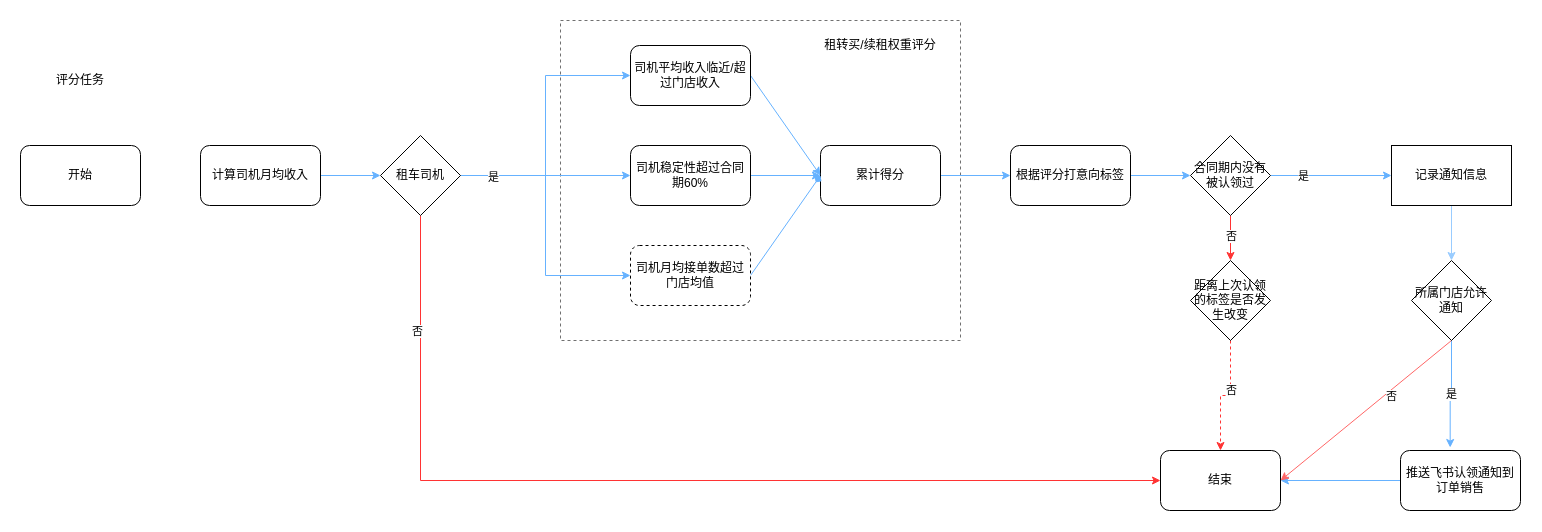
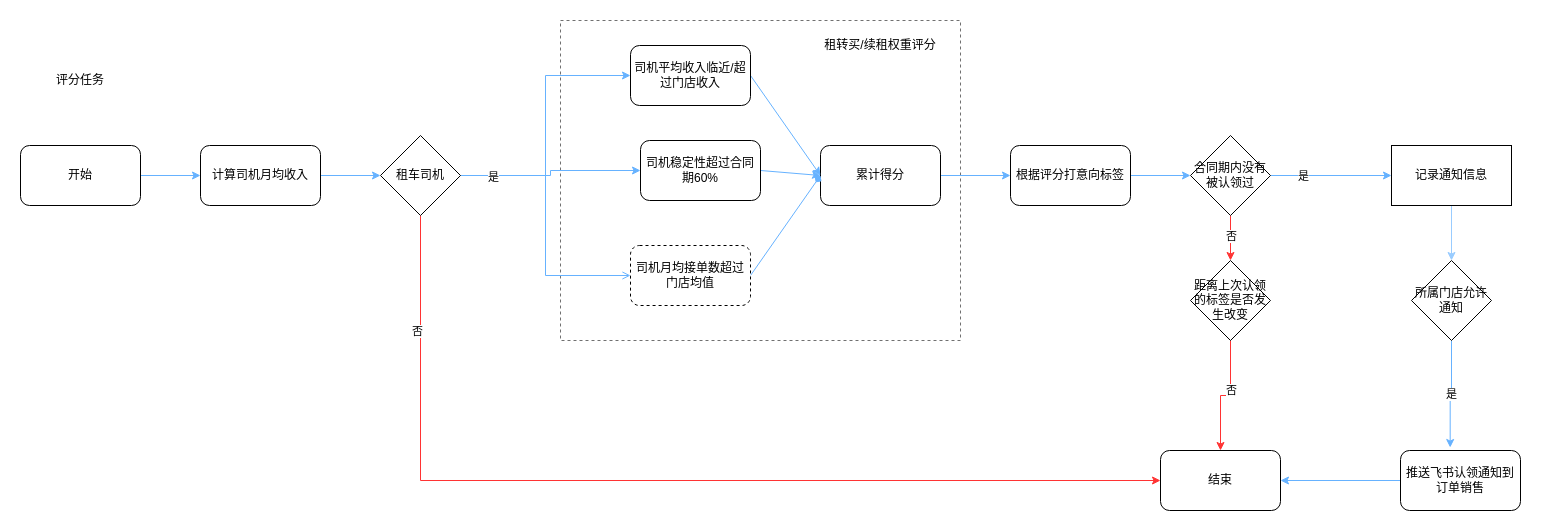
edge "开始" -> "计算司机月均收入": added
node "司机稳定性超过合同期60%": moved (691, 176) -> (701, 171)
edge "租车司机" -> "司机月均接单数超过门店均值": arrowhead classic -> open
edge "所属门店允许通知" -> "结束": removed, label "否"
edge "距离上次认领的标签是否发生改变" -> "结束": style dashed -> solid
